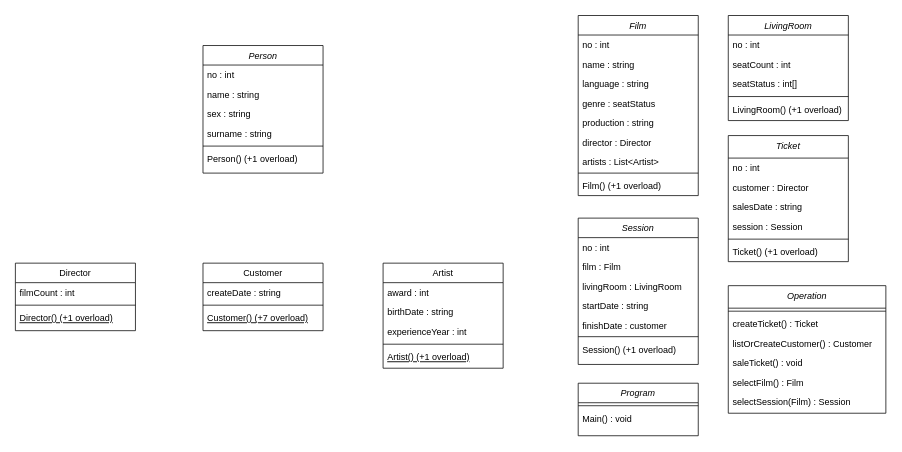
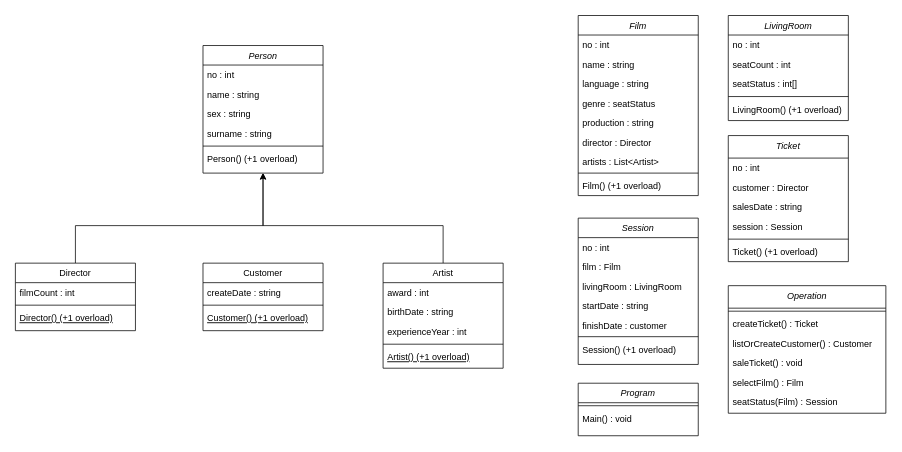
edge "Director" -> "Person": added
edge "Artist" -> "Person": added
node "Customer() (+7 overload)": label "Customer() (+7 overload)" -> "Customer() (+1 overload)"
node "selectSession(Film) : Session": label "selectSession(Film) : Session" -> "seatStatus(Film) : Session"
